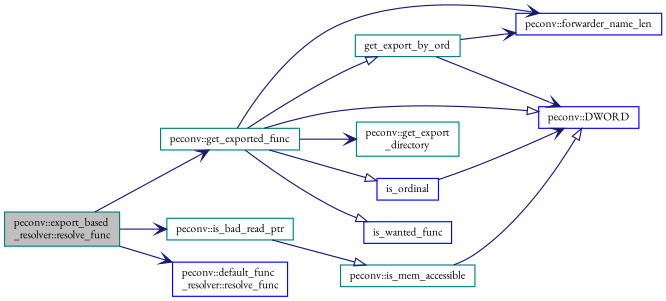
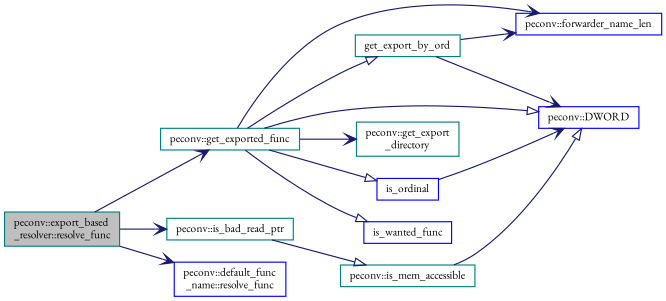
node "peconv::default_func _resolver::resolve_func": label "peconv::default_func _resolver::resolve_func" -> "peconv::default_func _name::resolve_func"
